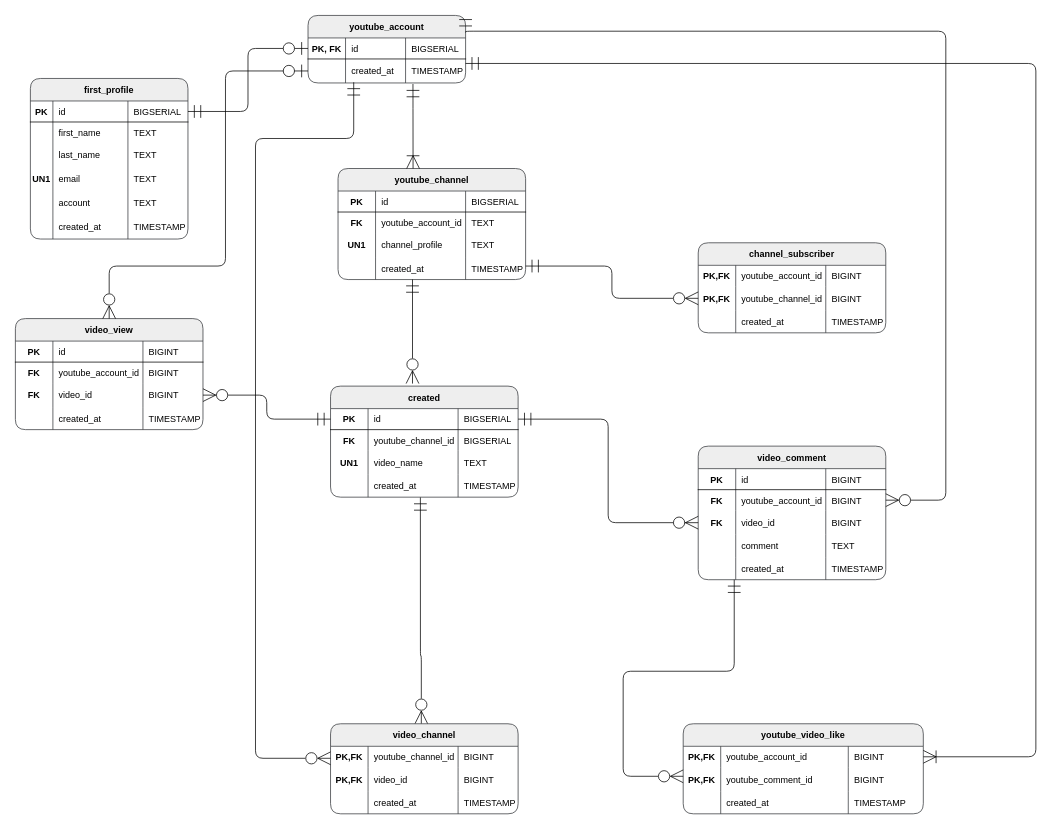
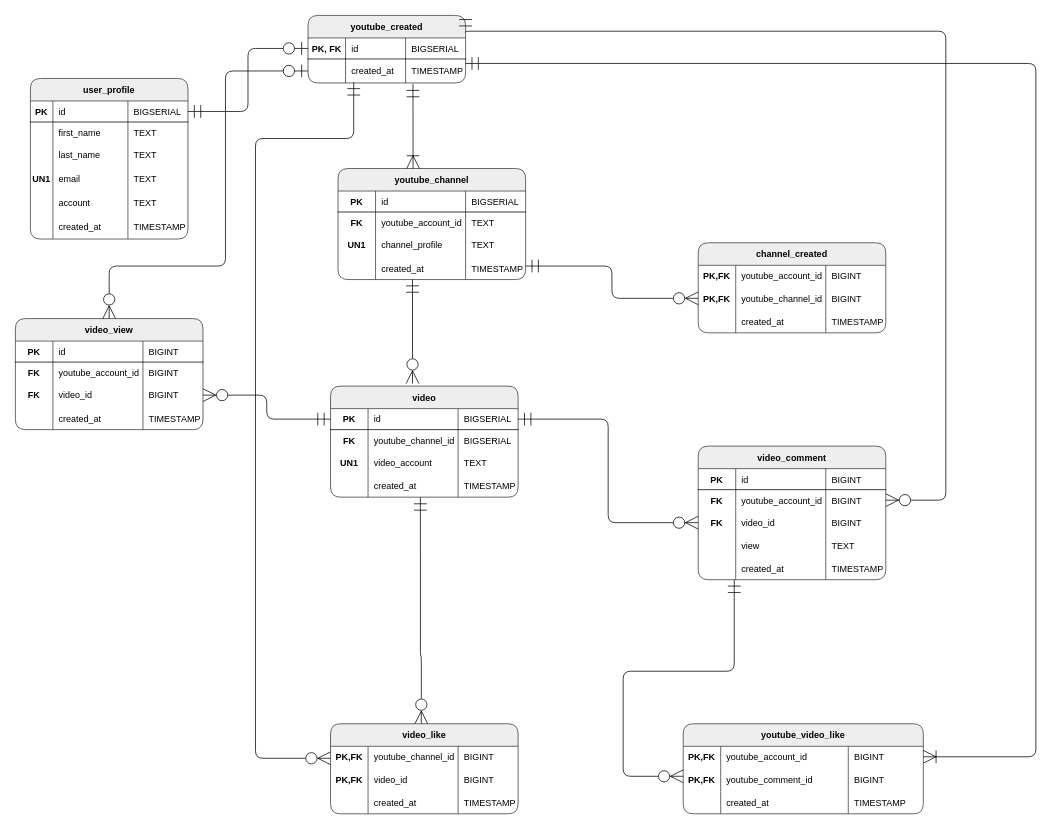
node "youtube_account": label "youtube_account" -> "youtube_created"
node "first_profile": label "first_profile" -> "user_profile"
node "channel_subscriber": label "channel_subscriber" -> "channel_created"
node "created": label "created" -> "video"
node "video_name": label "video_name" -> "video_account"
node "comment": label "comment" -> "view"
node "video_channel": label "video_channel" -> "video_like"
